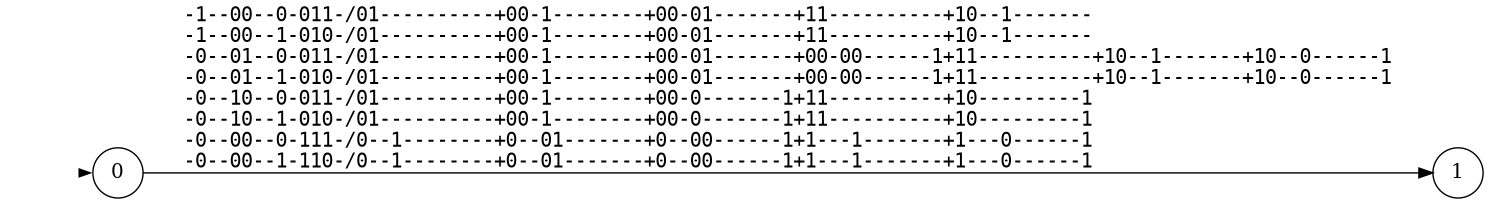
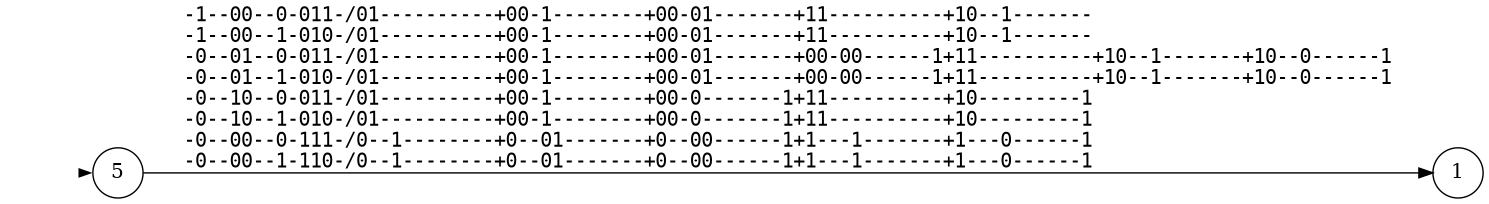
node "0": label "0" -> "5"
